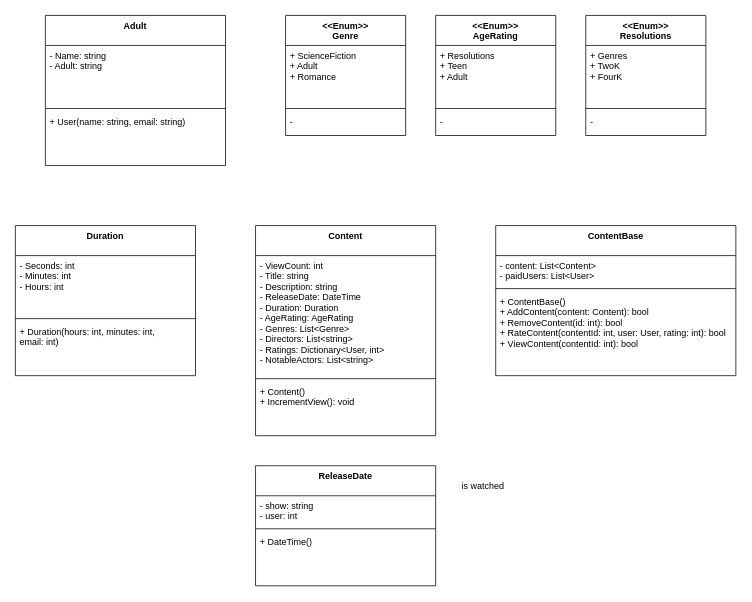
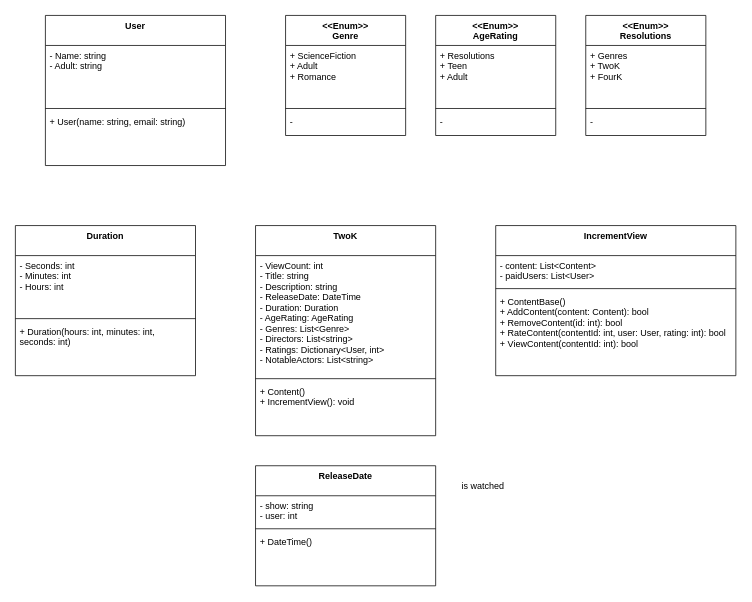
node "Adult": label "Adult" -> "User"
node "Content": label "Content" -> "TwoK"
node "ContentBase": label "ContentBase" -> "IncrementView"
node "+ Duration(hours: int, minutes: int, email: int)": label "+ Duration(hours: int, minutes: int, email: int)" -> "+ Duration(hours: int, minutes: int, seconds: int)"
